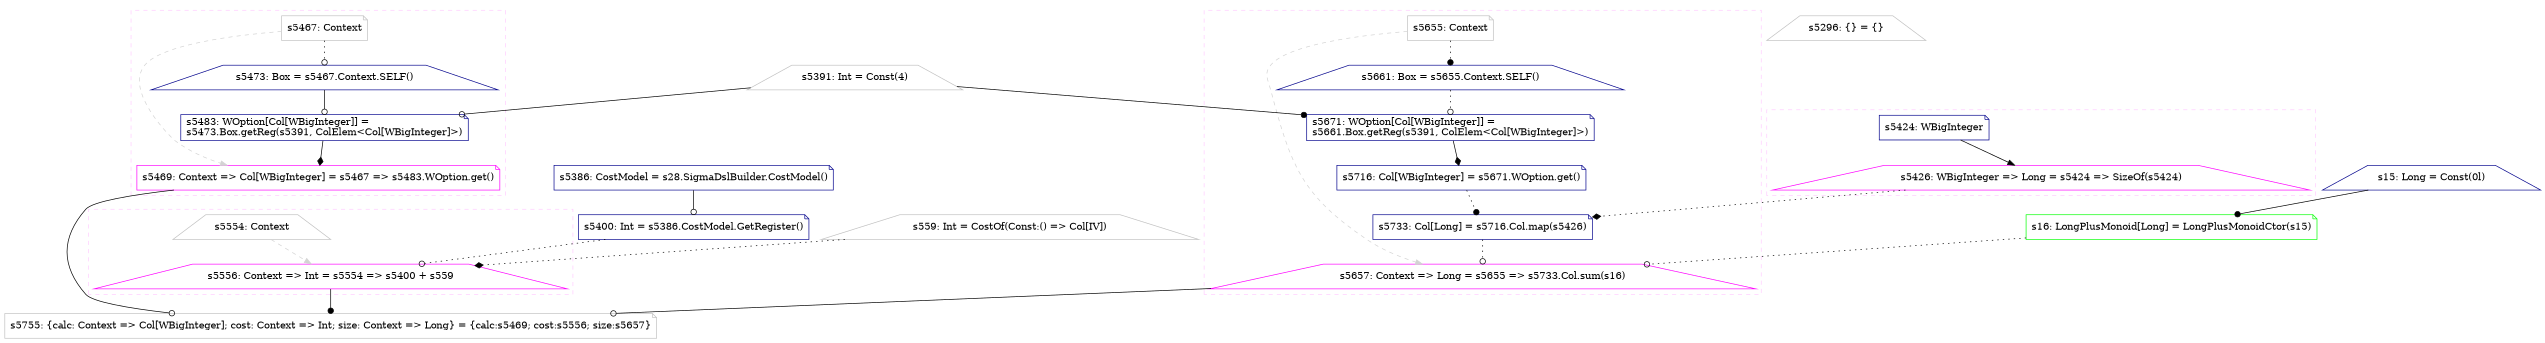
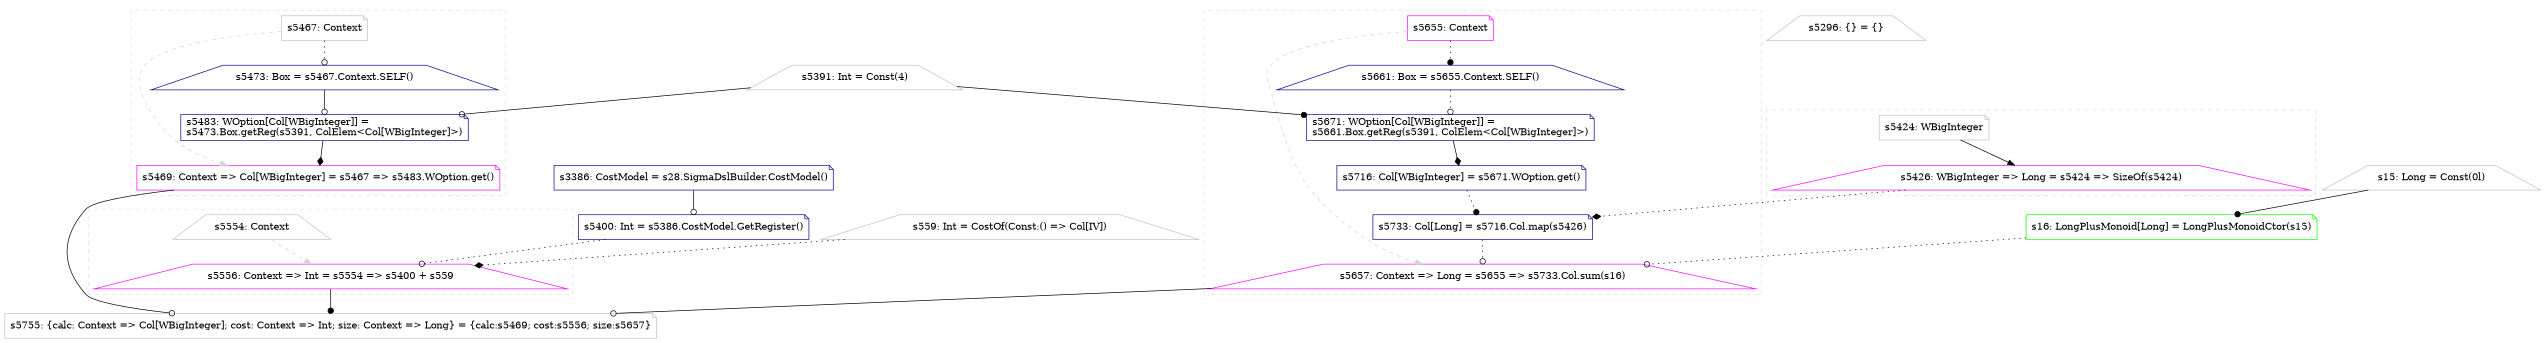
node "s5655: Context": color gray -> magenta
node "s5424: WBigInteger": color darkblue -> gray
node "s5386: CostModel = s28.SigmaDslBuilder.CostModel()": label "s5386: CostModel = s28.SigmaDslBuilder.CostModel()" -> "s3386: CostModel = s28.SigmaDslBuilder.CostModel()"
node "s15: Long = Const(0l)": color darkblue -> gray
